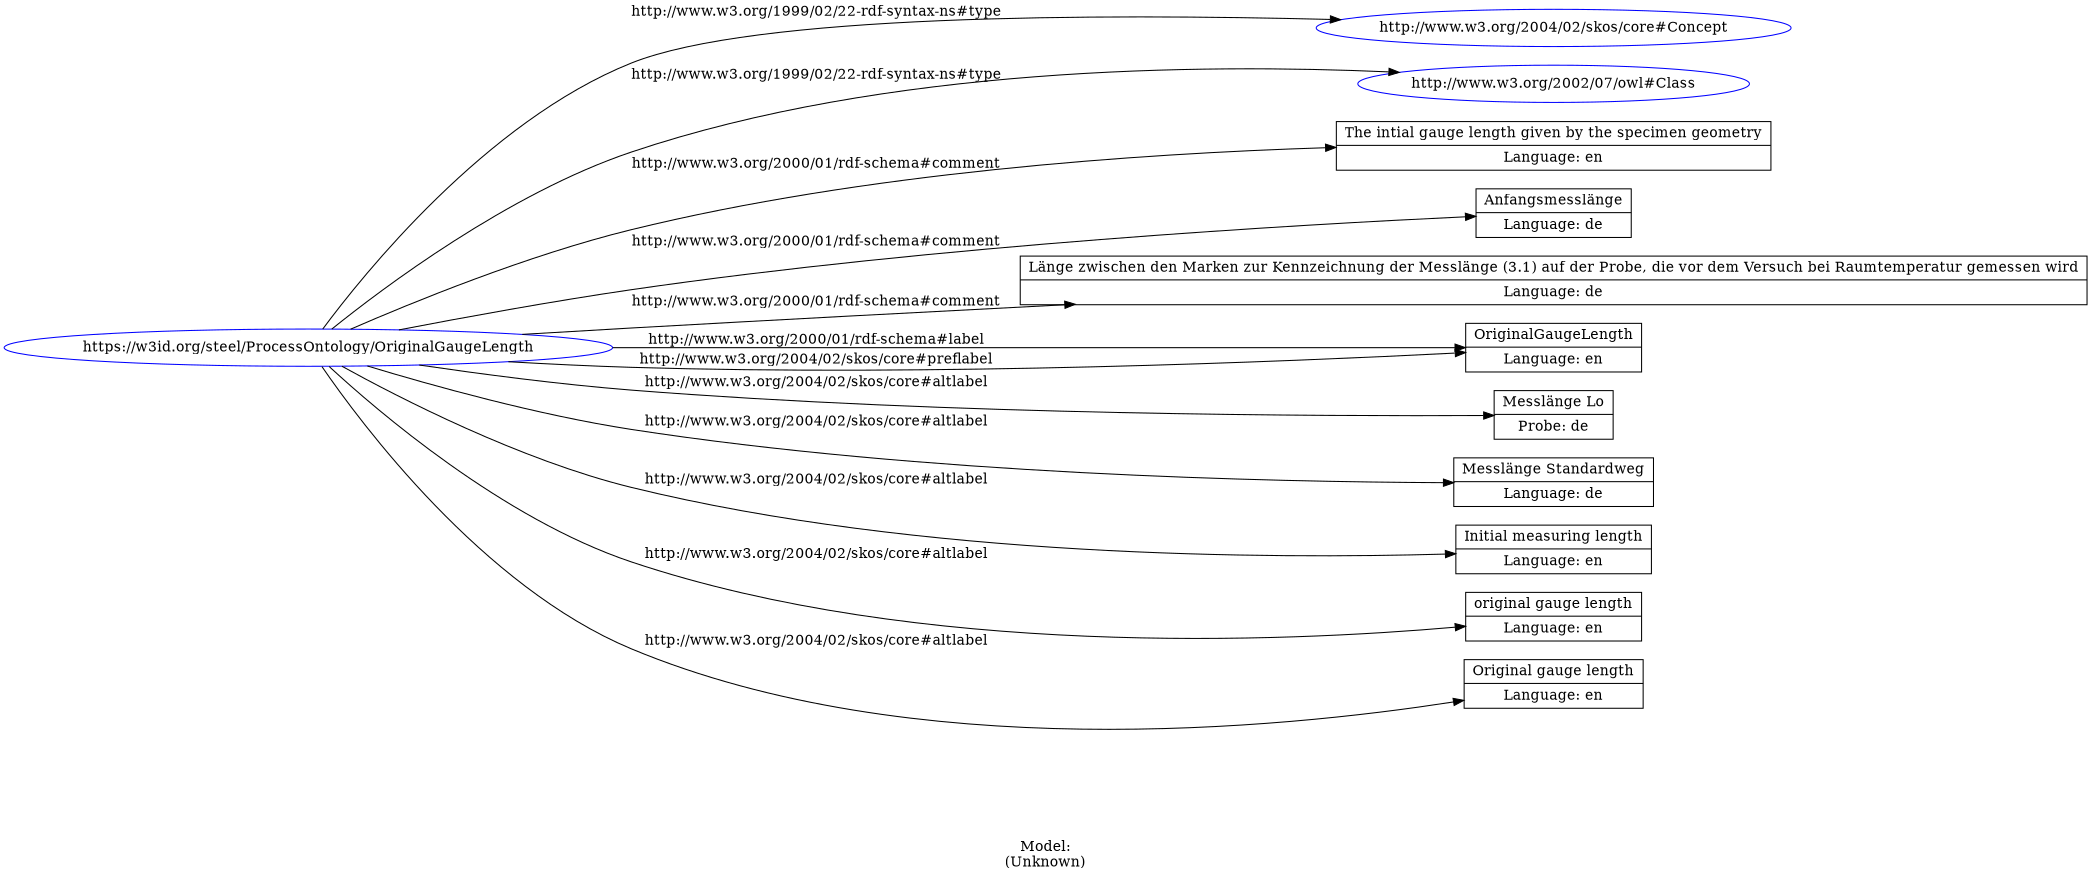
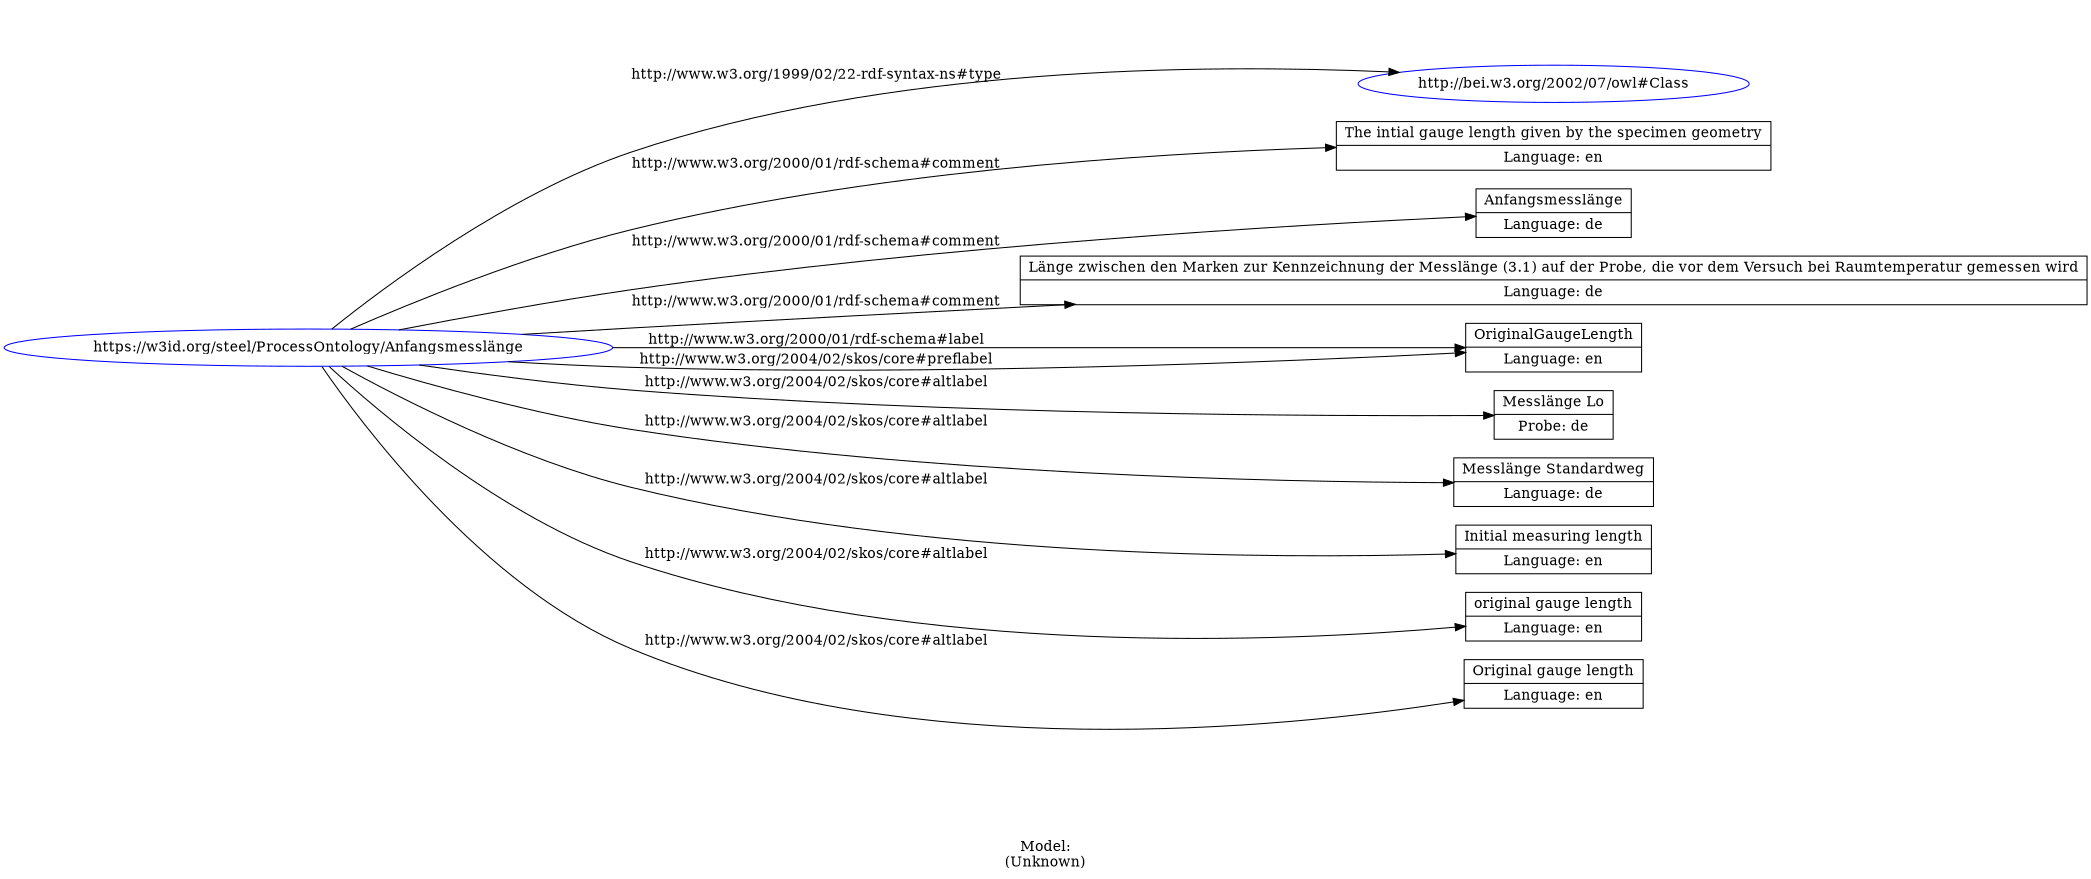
node "http://www.w3.org/2004/02/skos/core#Concept": removed
node "http://www.w3.org/2002/07/owl#Class": label "http://www.w3.org/2002/07/owl#Class" -> "http://bei.w3.org/2002/07/owl#Class"
node "https://w3id.org/steel/ProcessOntology/OriginalGaugeLength": label "https://w3id.org/steel/ProcessOntology/OriginalGaugeLength" -> "https://w3id.org/steel/ProcessOntology/Anfangsmesslänge"
